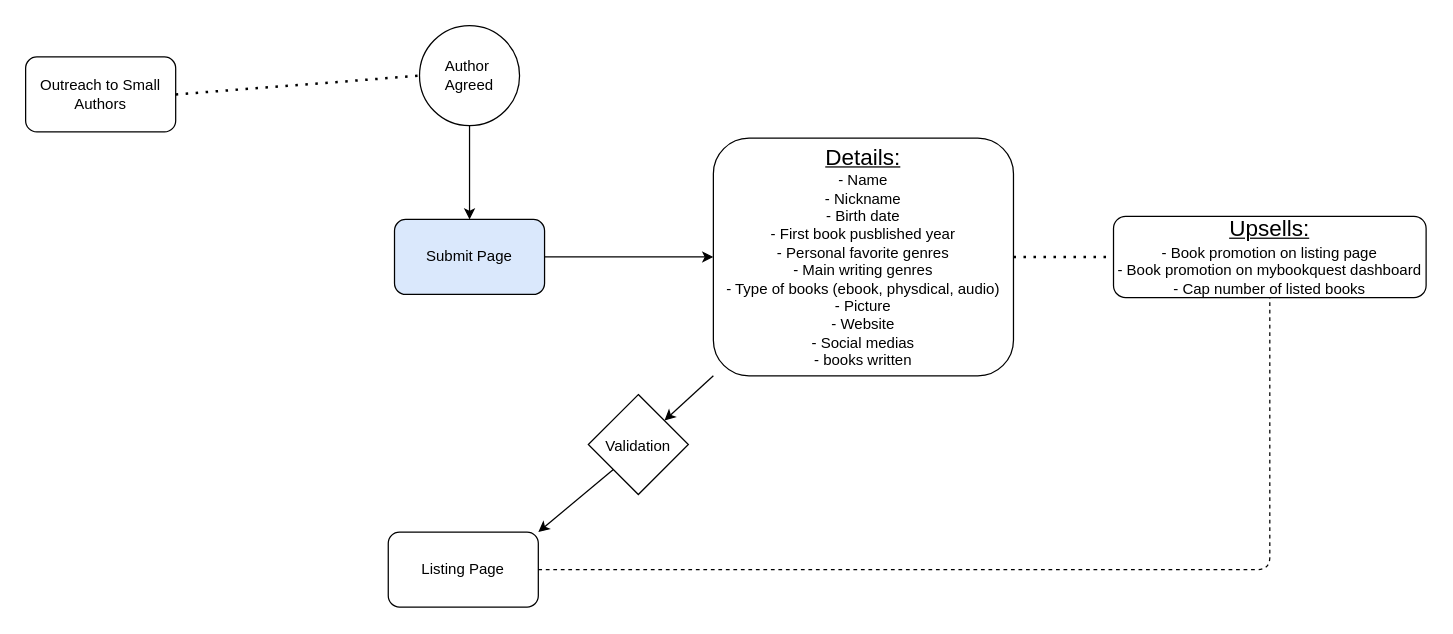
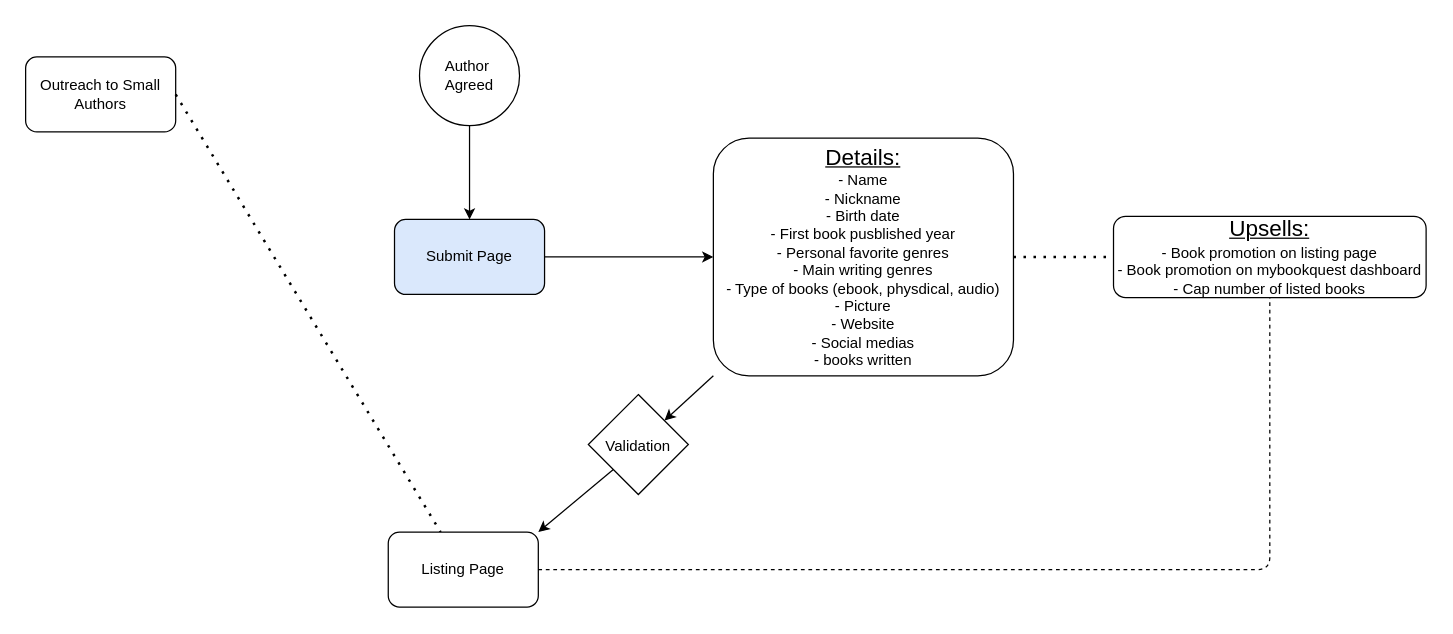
edge "Author Agreed" -- "Outreach to Small Authors": now "Listing Page" -- "Outreach to Small Authors"
